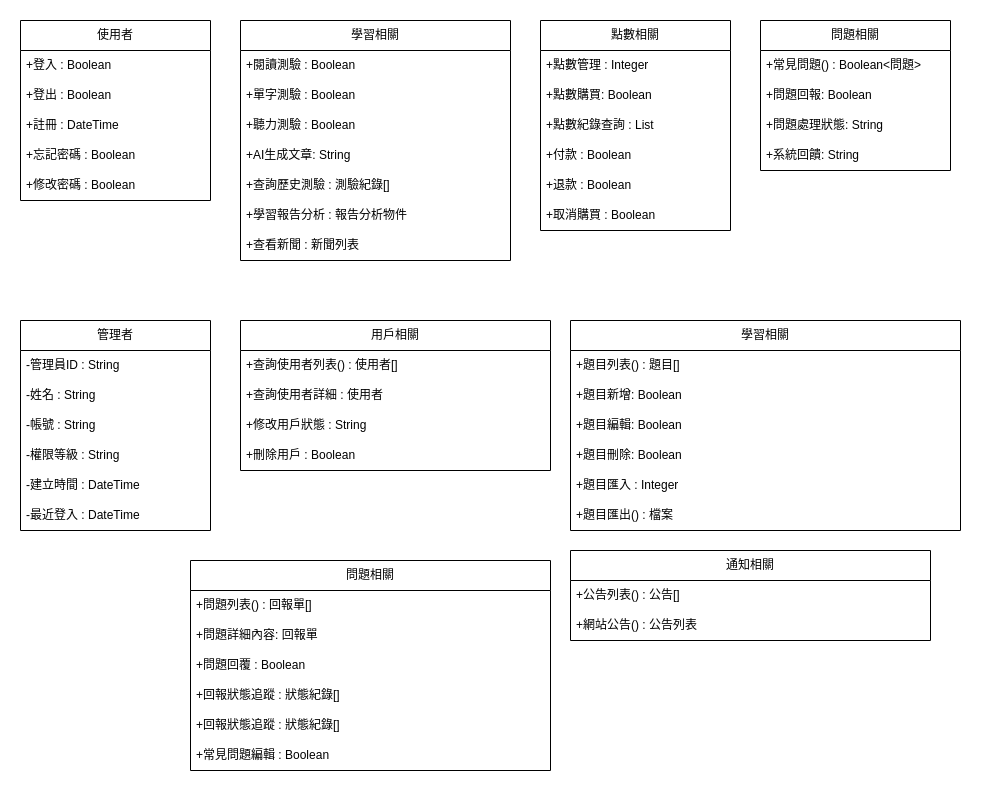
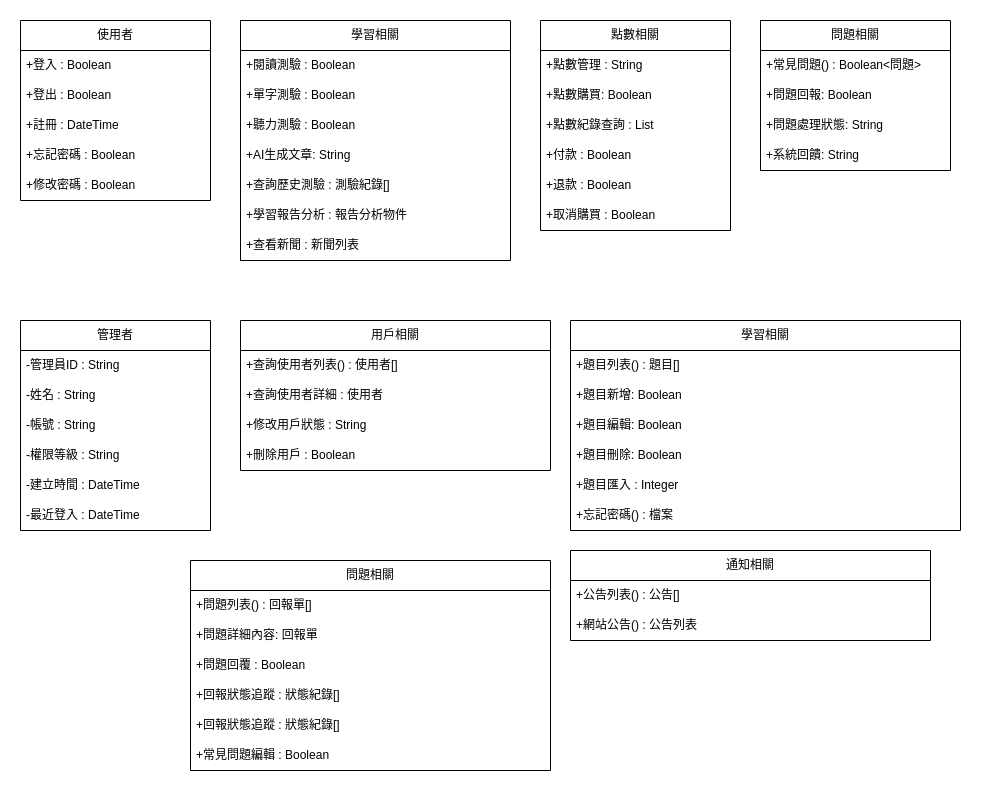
node "+點數管理 : Integer": label "+點數管理 : Integer" -> "+點數管理 : String"
node "+題目匯出() : 檔案": label "+題目匯出() : 檔案" -> "+忘記密碼() : 檔案"
